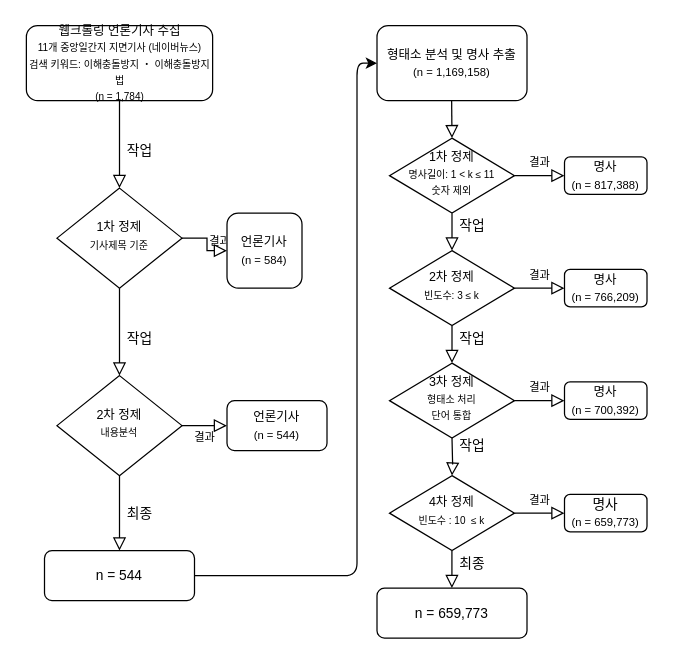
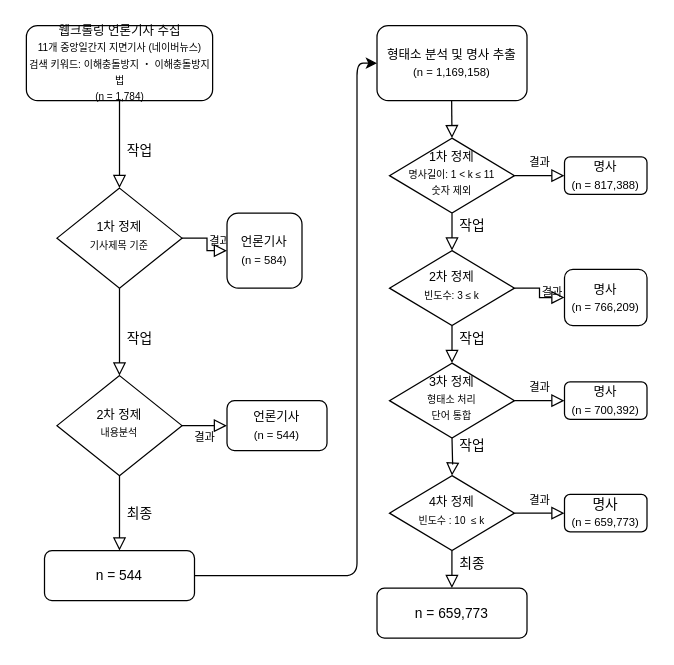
node "명사 (n = 766,209)": size 83x38 -> 83x56
